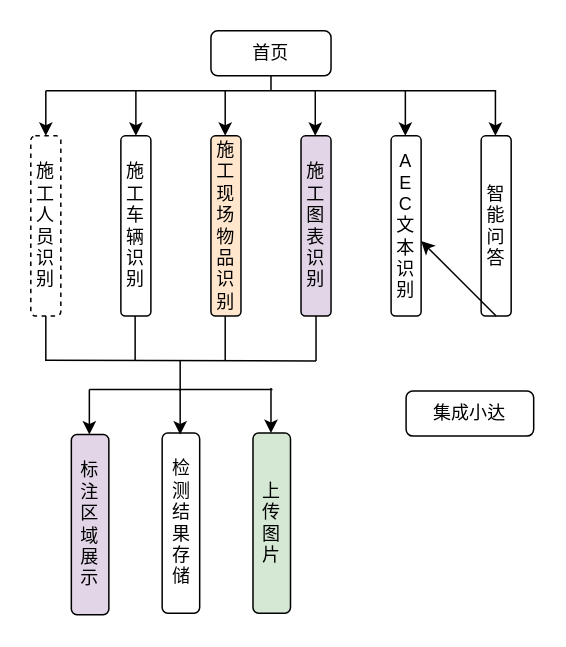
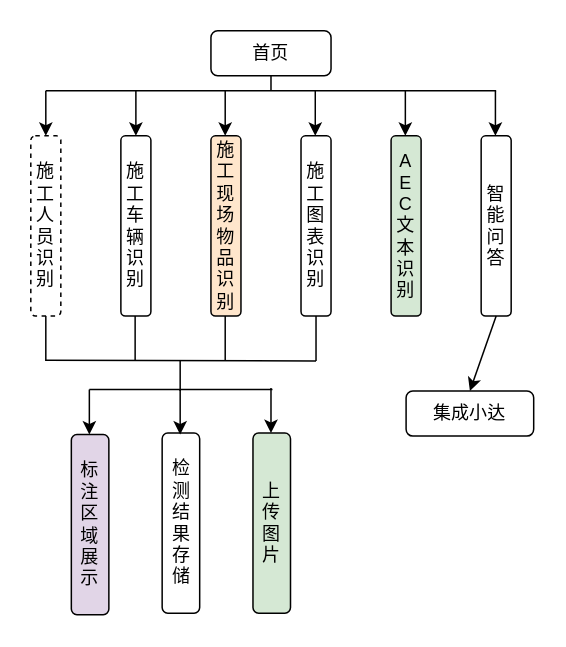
node "施工图表识别": fillcolor #e1d5e7 -> #ffffff
node "A E C文本识别": fillcolor #ffffff -> #d5e8d4
edge "智能问答" -> "A E C文本识别": now "智能问答" -> "集成小达"
